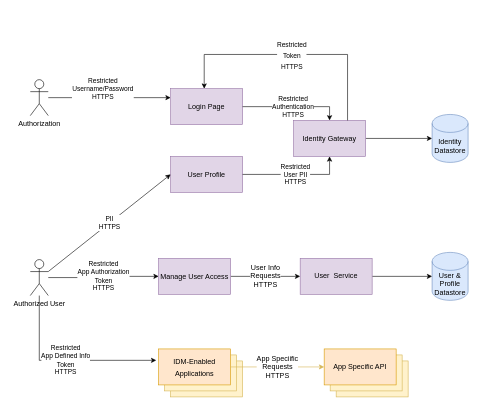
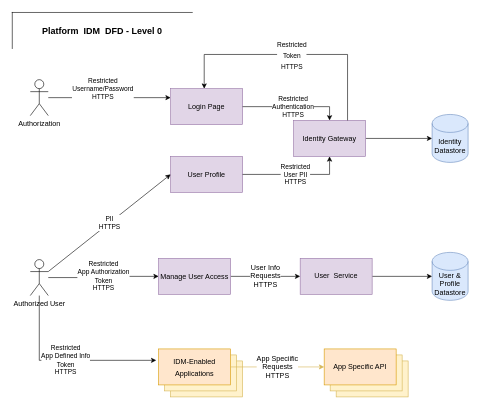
node "Platform IDM DFD - Level 0": added
